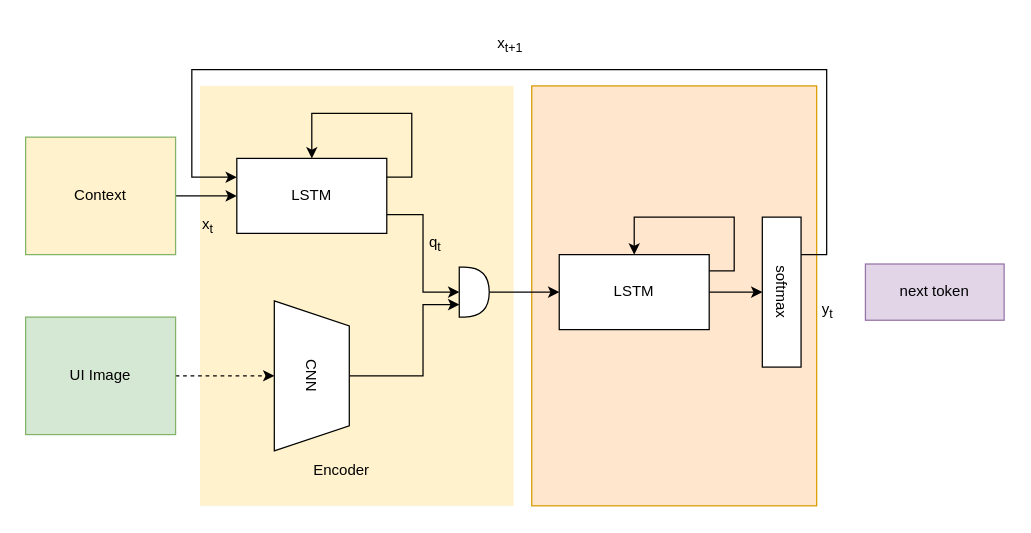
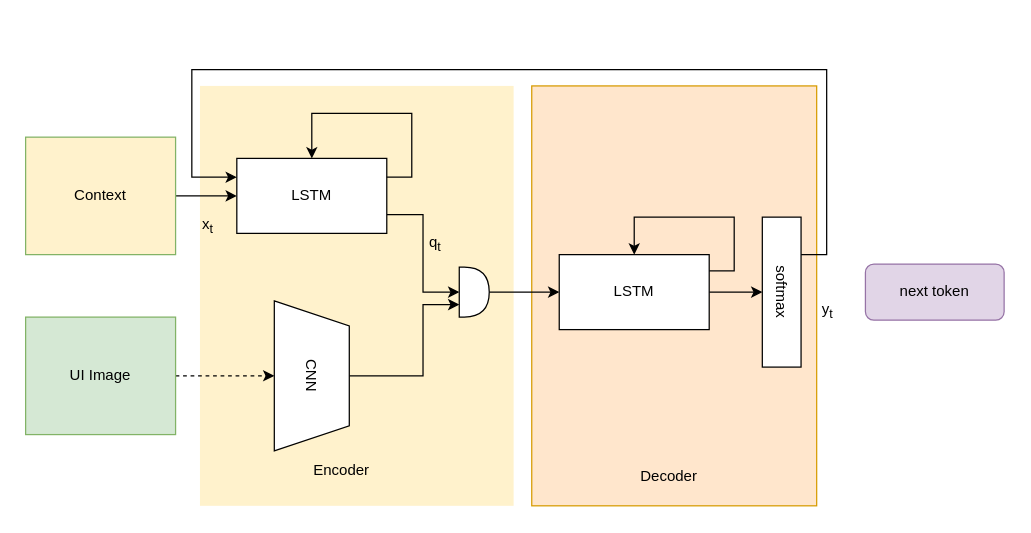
node "xt+1": removed
node "next token": shape rectangle -> rounded rectangle
node "Decoder": added
